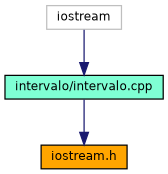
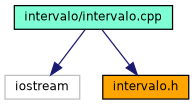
edge "iostream" -> "intervalo/intervalo.cpp": reversed
node "iostream.h": label "iostream.h" -> "intervalo.h"
